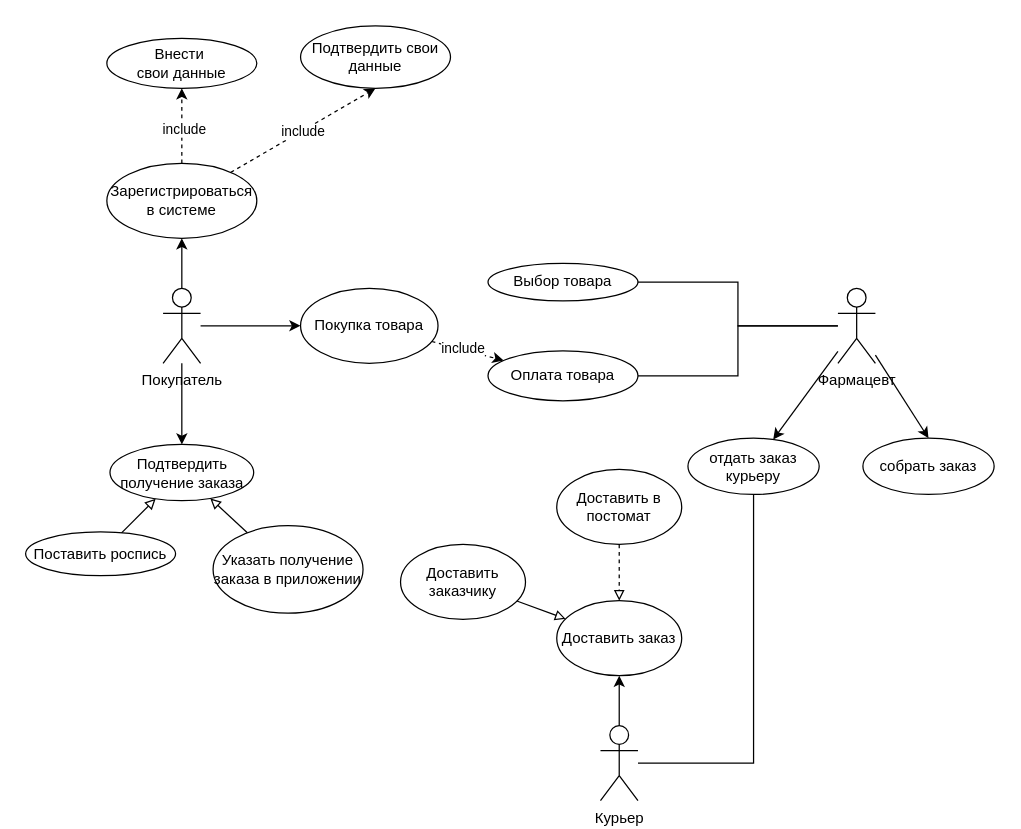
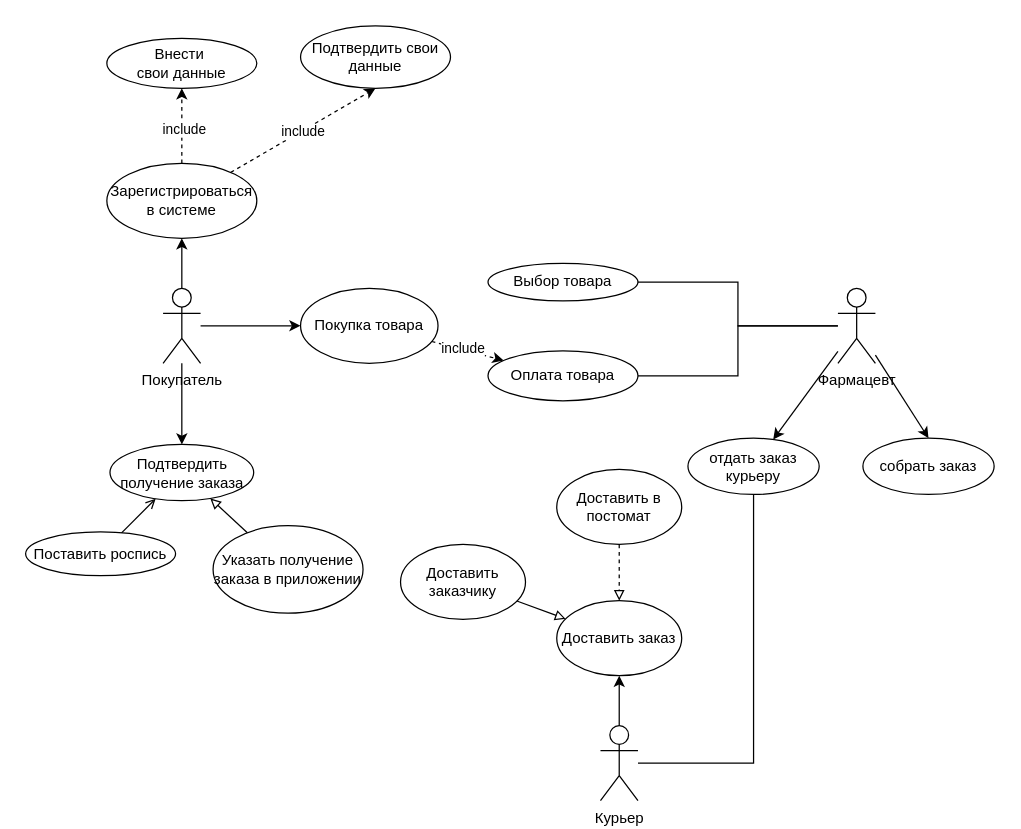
edge "Поставить роспись" -> "Подтвердить получение заказа": arrowhead block -> open
